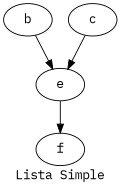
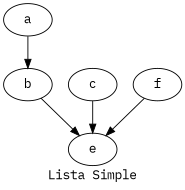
node "a": added
edge "e" -> "f": reversed
